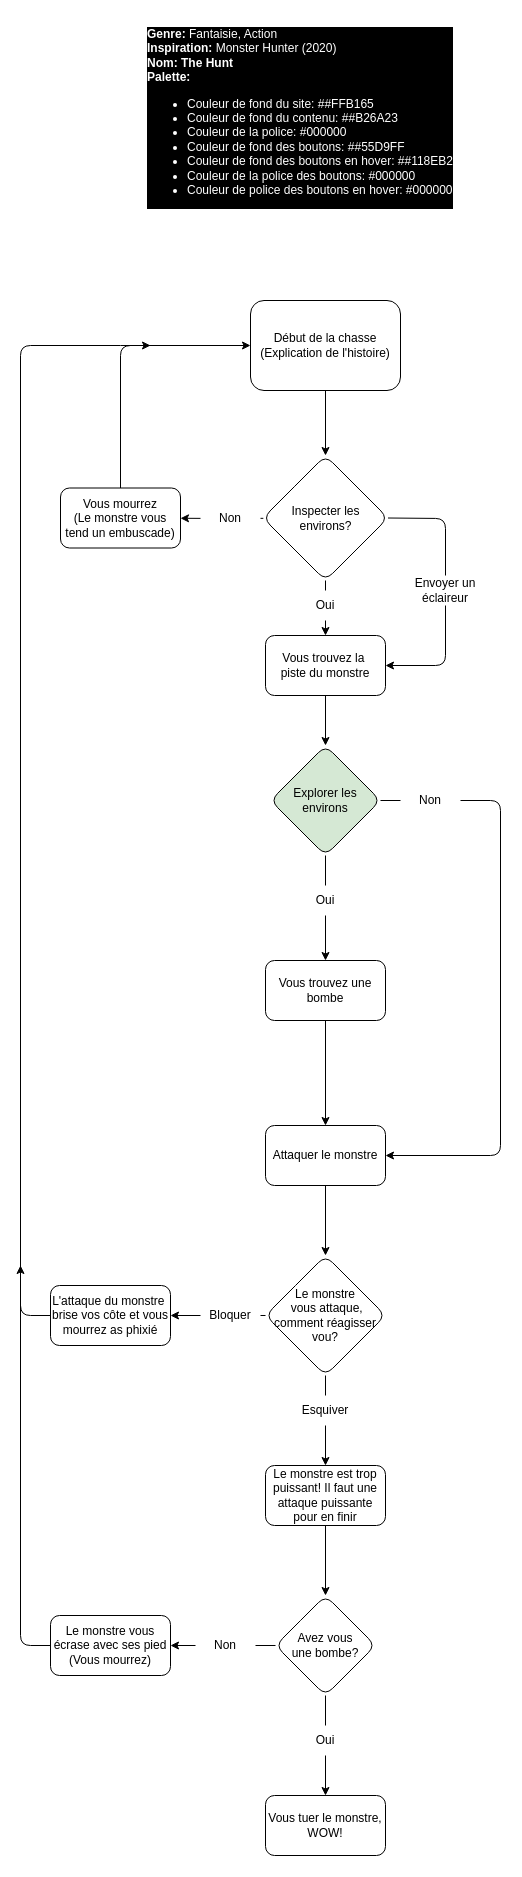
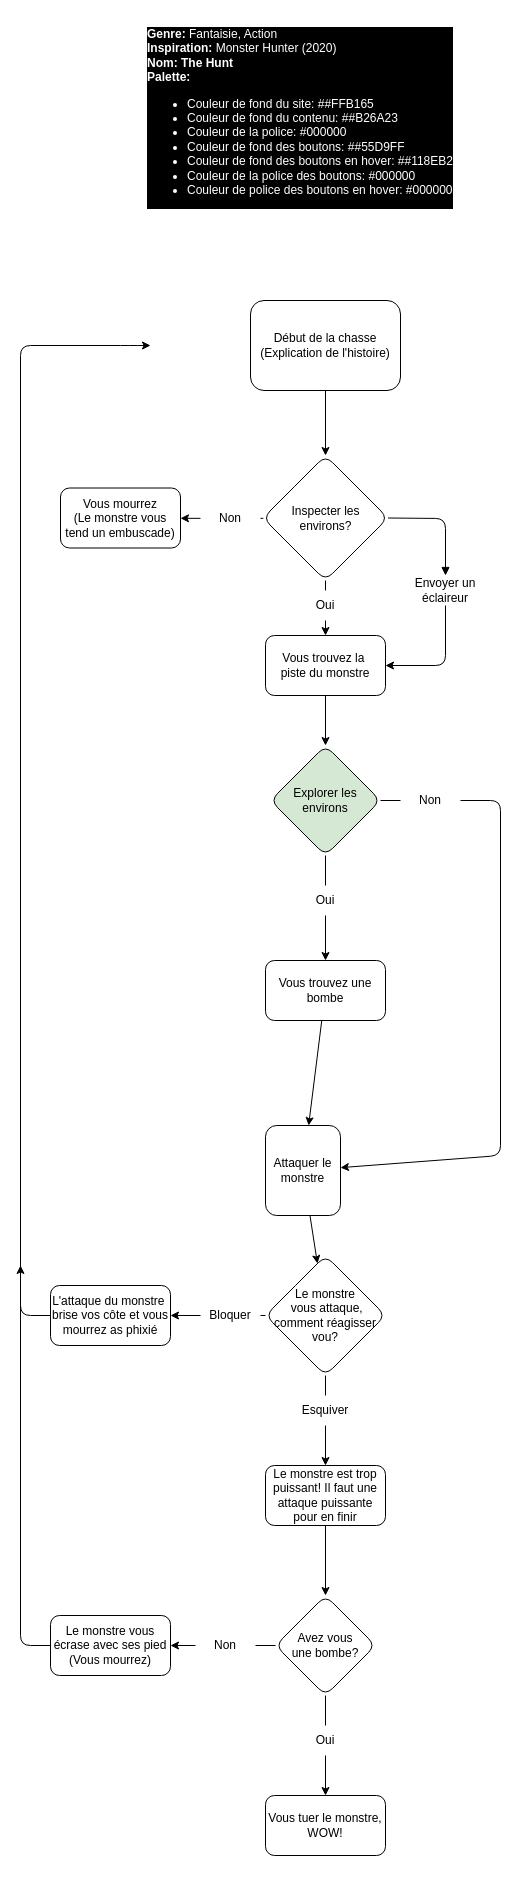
edge "Vous mourrez (Le monstre vous tend un embuscade)" -> "Début de la chasse (Explication de l'histoire)": removed
edge "Inspecter les environs?" -- "Envoyer un éclaireur": arrowhead none -> block
node "Attaquer le monstre": size 120x60 -> 75x90
